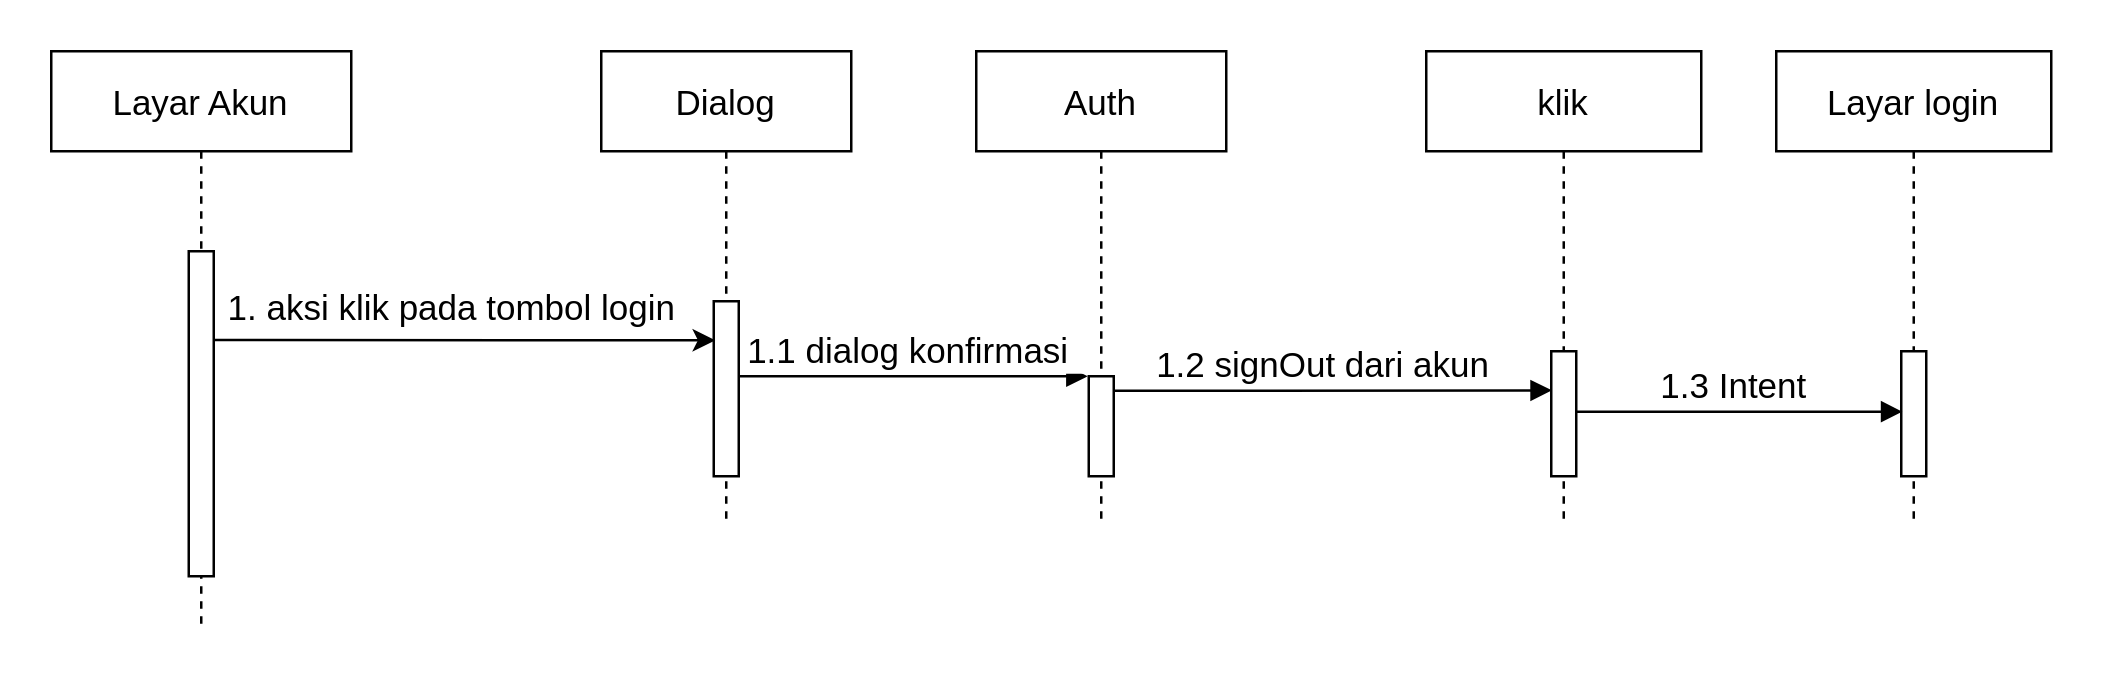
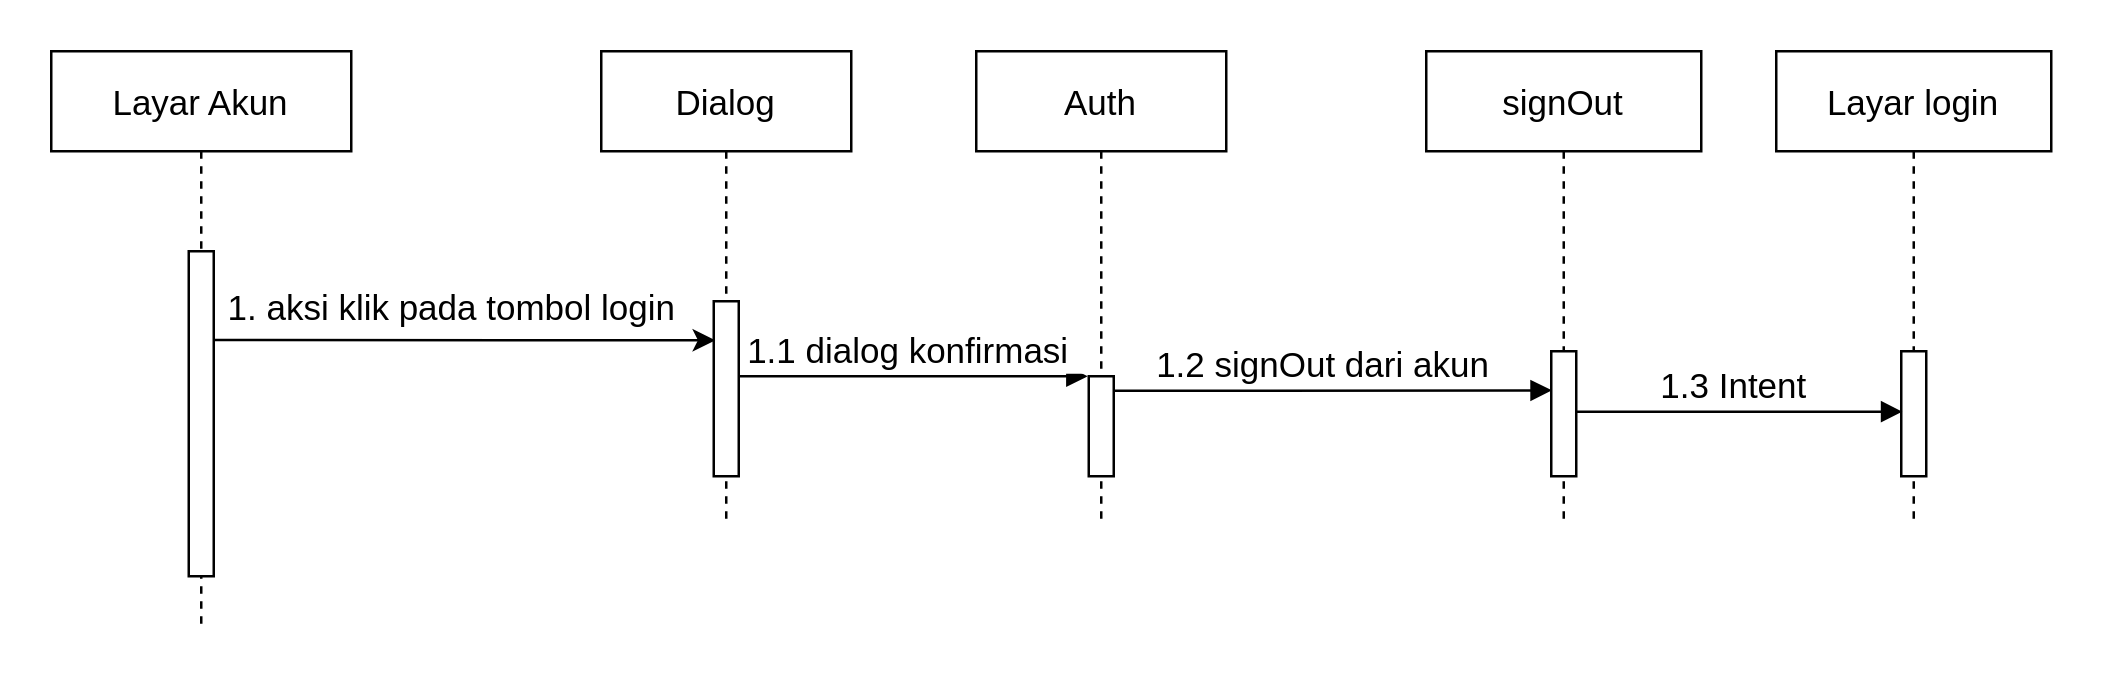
node "klik": label "klik" -> "signOut"
